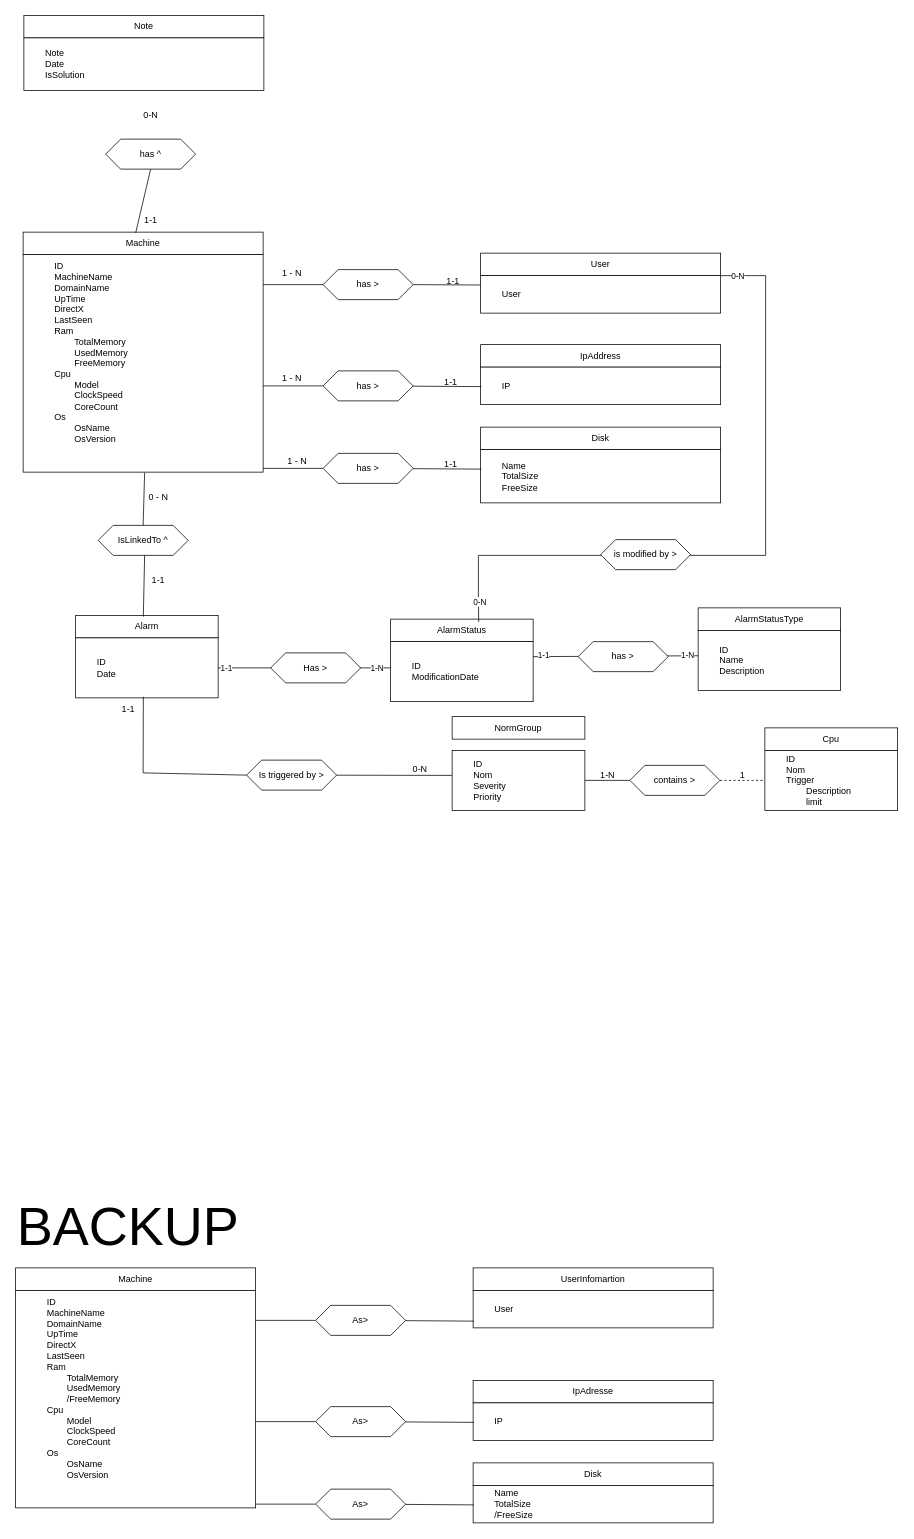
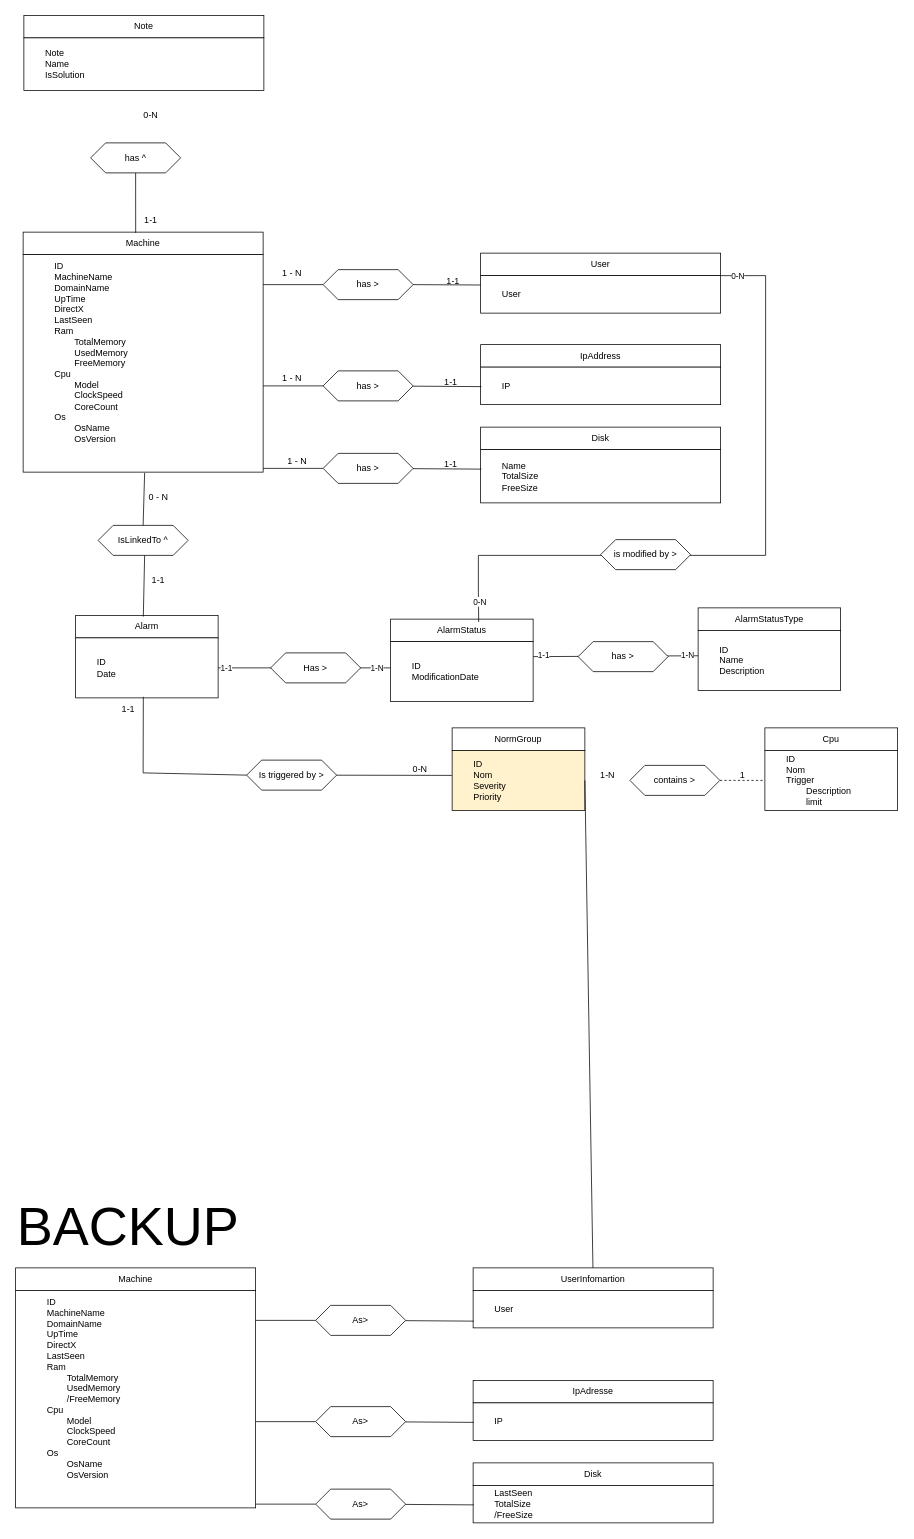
node "Note Date IsSolution": label "Note Date IsSolution" -> "Note Name IsSolution"
node "has ^": moved (150, 154) -> (135, 158)
node "NormGroup": moved (518, 728) -> (518, 739)
node "ID Nom Severity Priority": fillcolor #ffffff -> #fff2cc
edge "ID Nom Severity Priority" -- "contains >": now "ID Nom Severity Priority" -- "UserInfomartion"
node "Name TotalSize /FreeSize": label "Name TotalSize /FreeSize" -> "LastSeen TotalSize /FreeSize"
